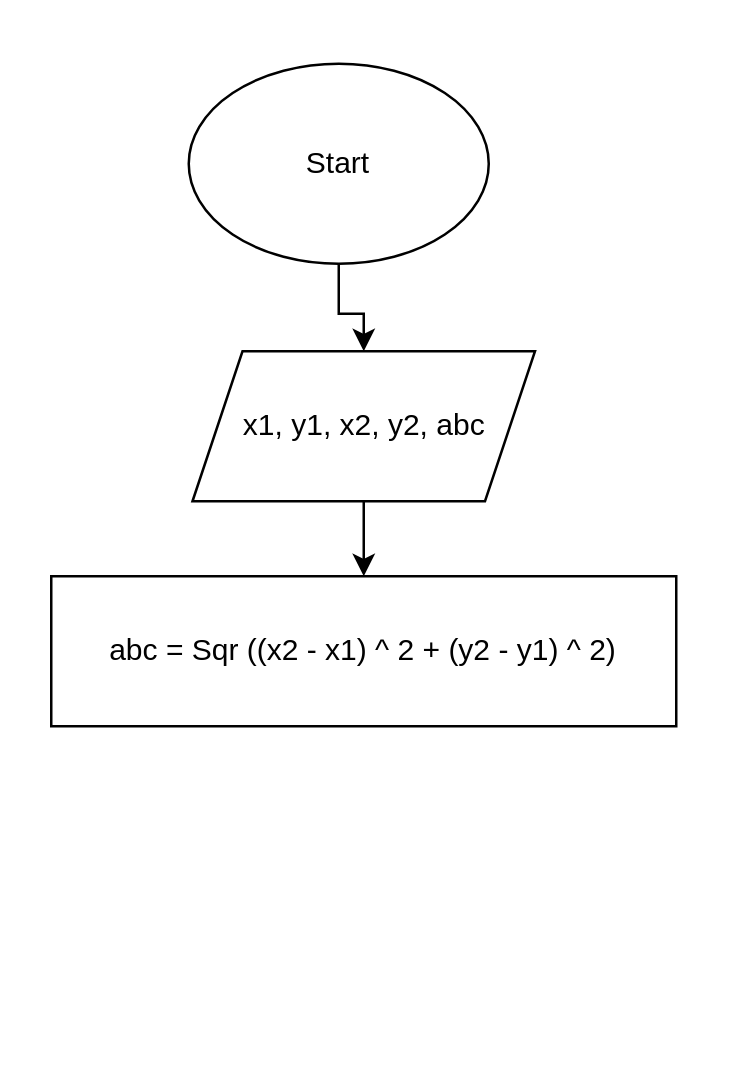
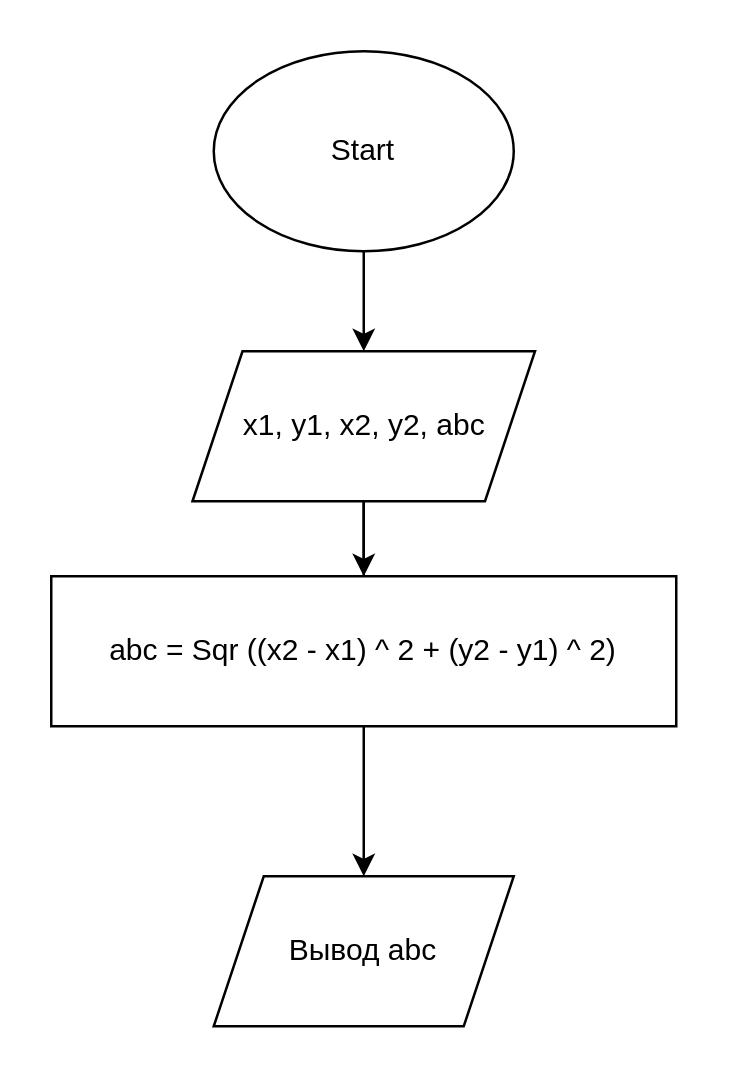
node "Start": moved (339, 164) -> (364, 151)
edge "x1, y1, x2, y2, abc" -> "Вывод abc": added
node "Вывод abc": added
